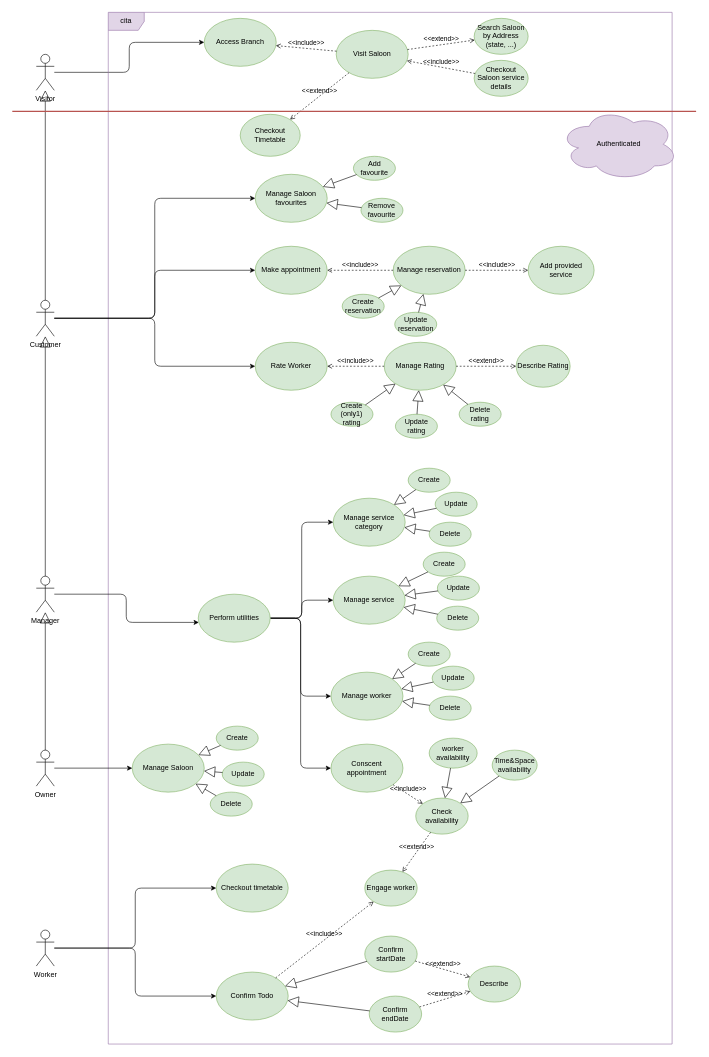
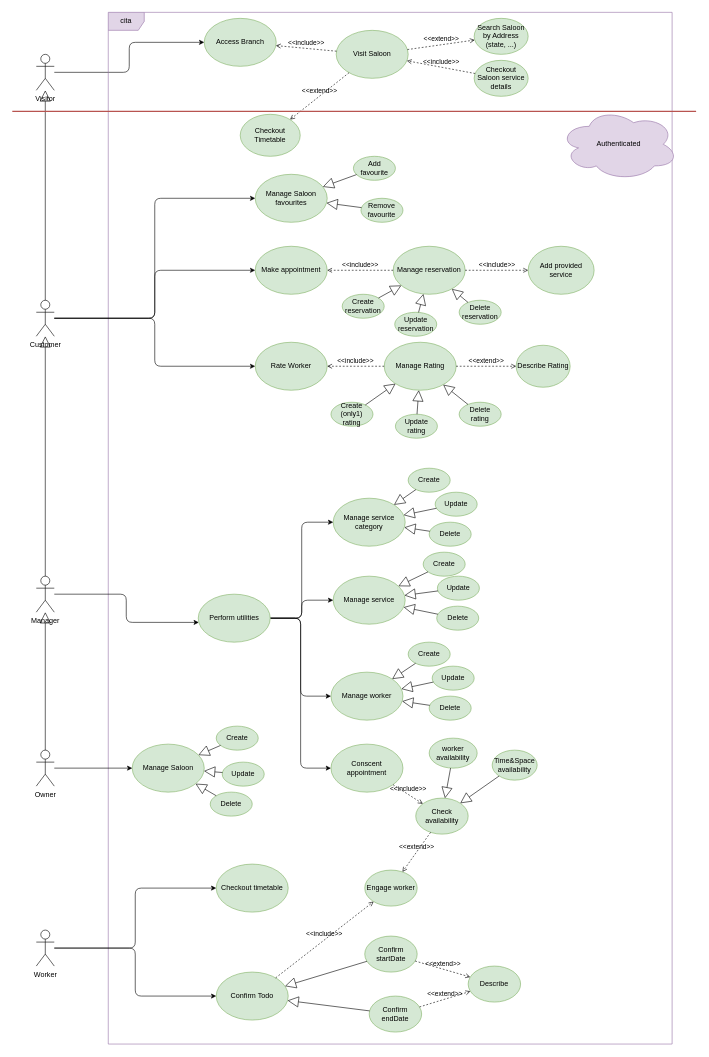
edge "Delete reservation" -> "Manage reservation": added
node "Delete reservation": added
